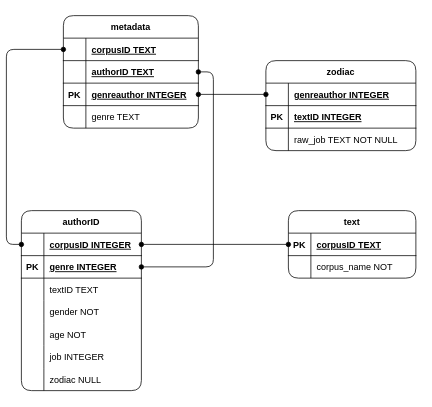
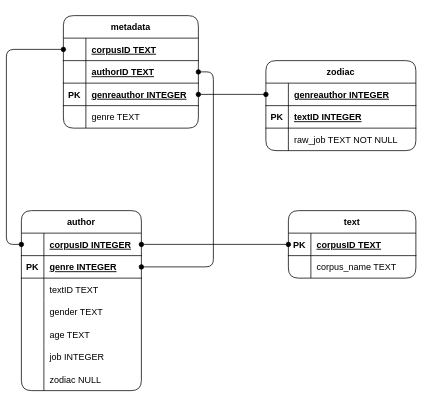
node "authorID": label "authorID" -> "author"
node "corpus_name NOT": label "corpus_name NOT" -> "corpus_name TEXT"
node "gender NOT": label "gender NOT" -> "gender TEXT"
node "age NOT": label "age NOT" -> "age TEXT"
